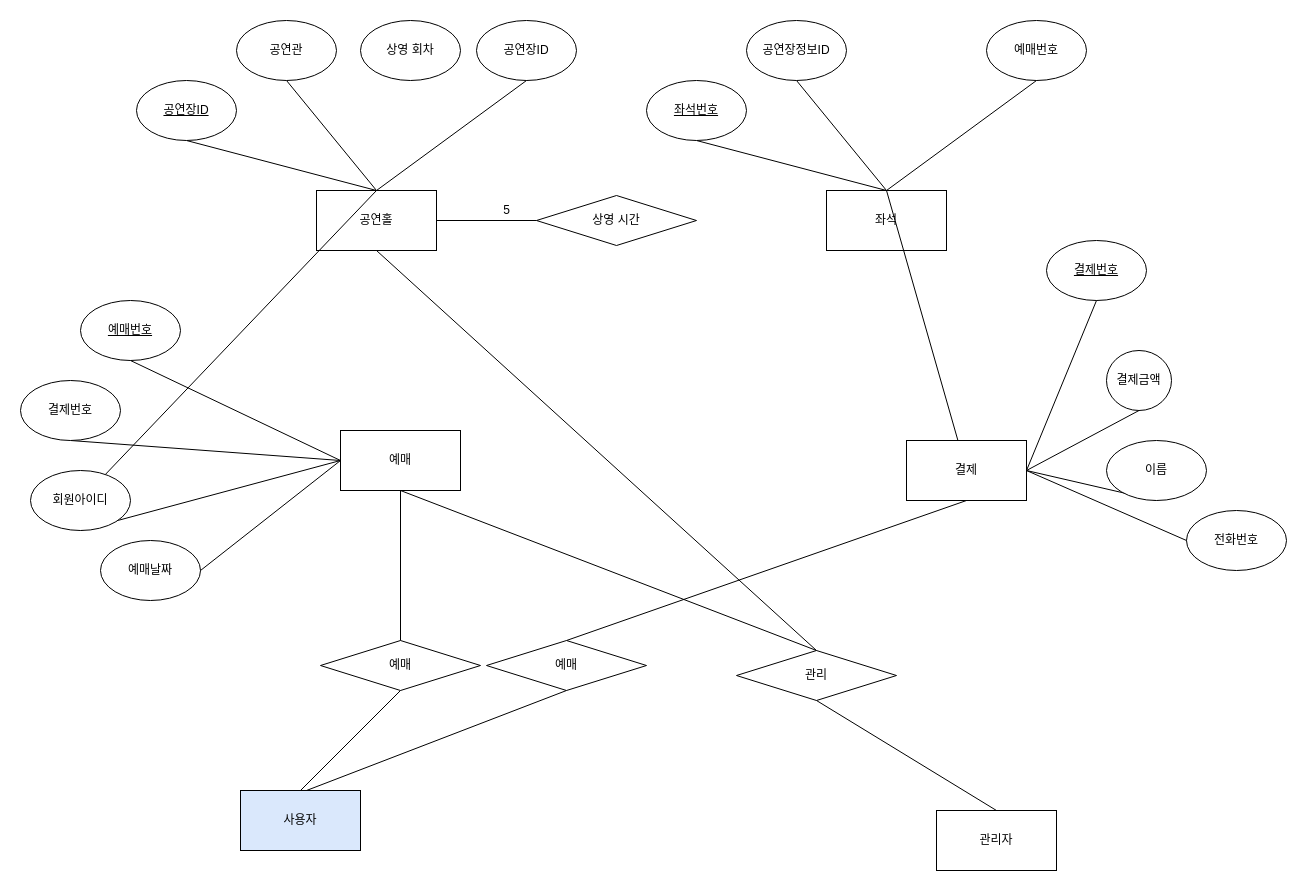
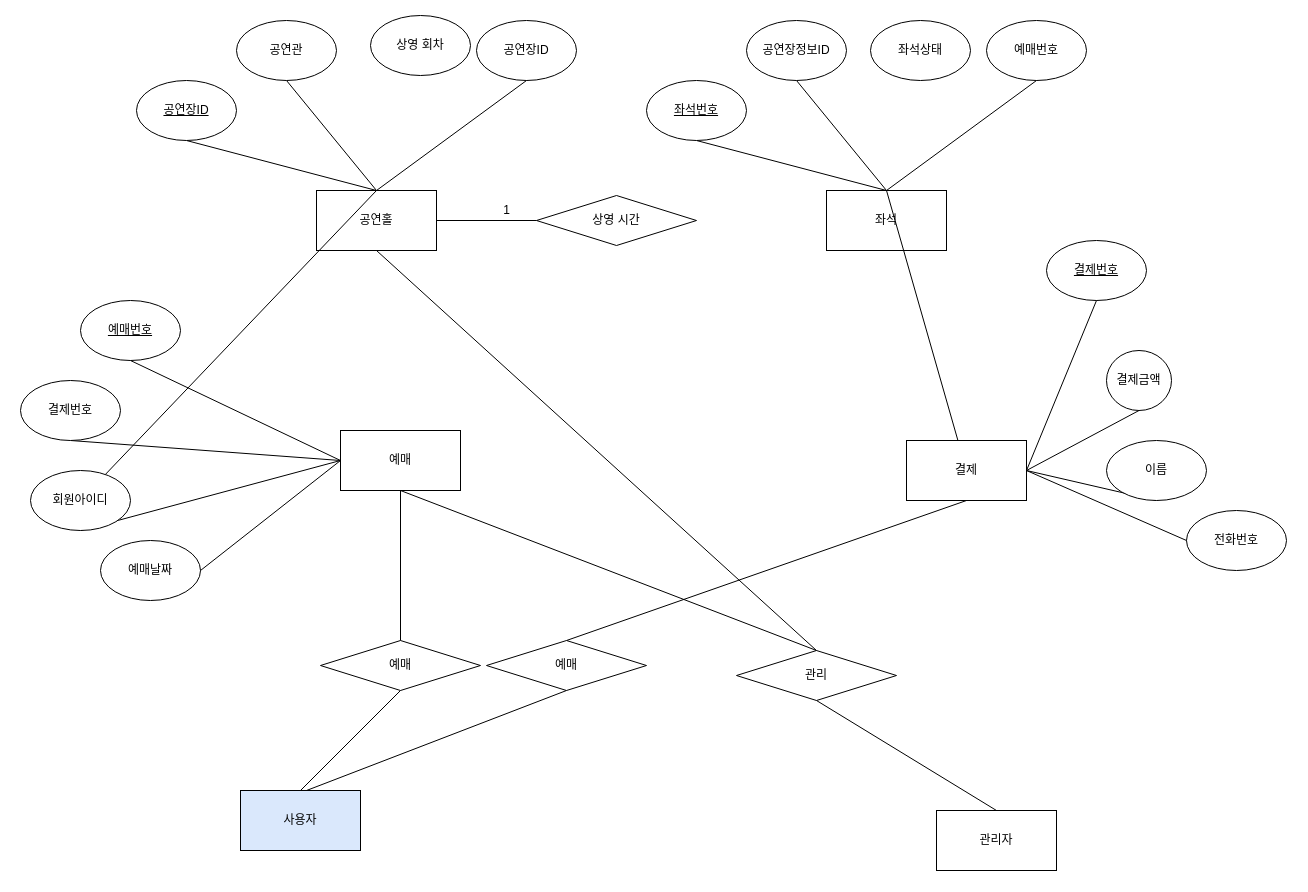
node "상영 회차": moved (411, 51) -> (421, 46)
node "좌석상태": added
node "5": label "5" -> "1"
